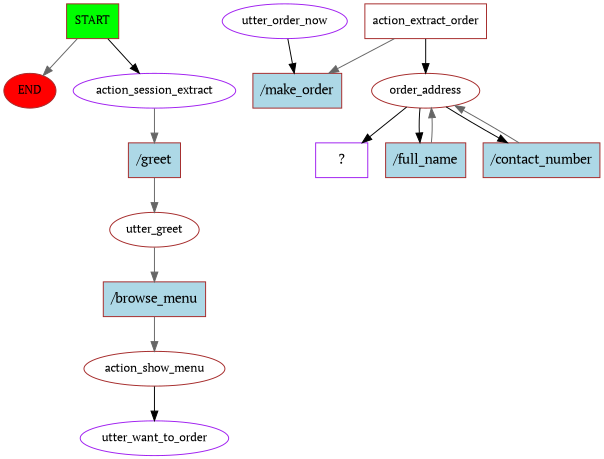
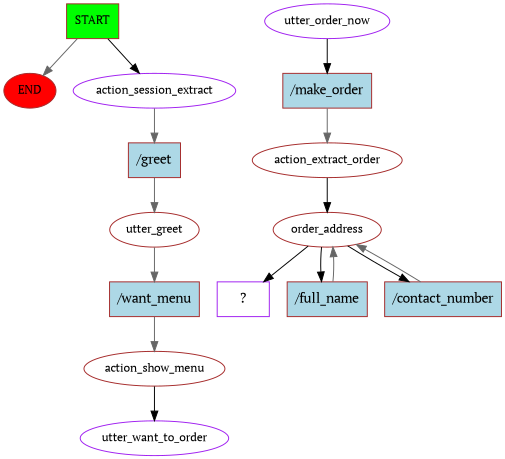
node "action_extract_order": shape box -> ellipse
edge "action_extract_order" -> "/make_order": reversed
node "/browse_menu": label "/browse_menu" -> "/want_menu"
